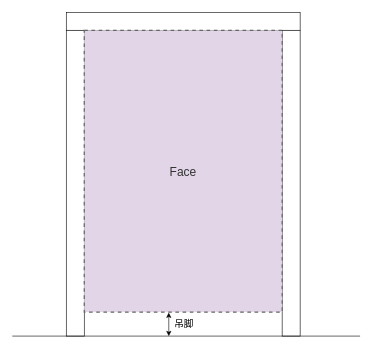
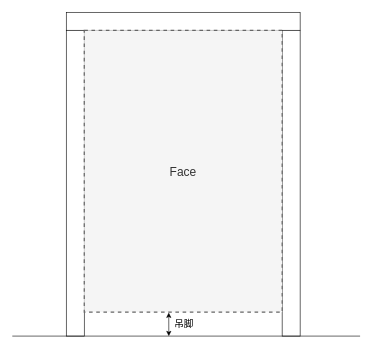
node "Face": fillcolor #e1d5e7 -> #f5f5f5
